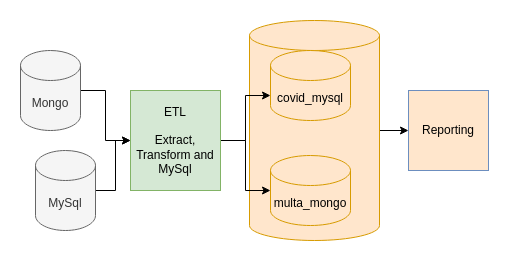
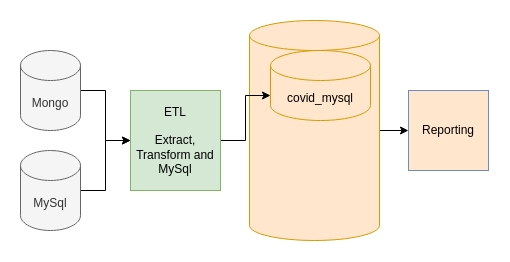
node "covid_mysql": size 80x70 -> 100x70
edge "ETL Extract, Transform and MySql" -> "multa_mongo": removed
node "MySql": moved (66, 191) -> (51, 191)
node "multa_mongo": removed
